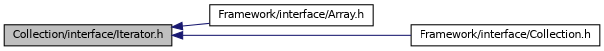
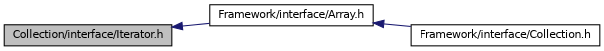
edge "Framework/interface/Collection.h" -> "Collection/interface/Iterator.h": now "Framework/interface/Collection.h" -> "Framework/interface/Array.h"
